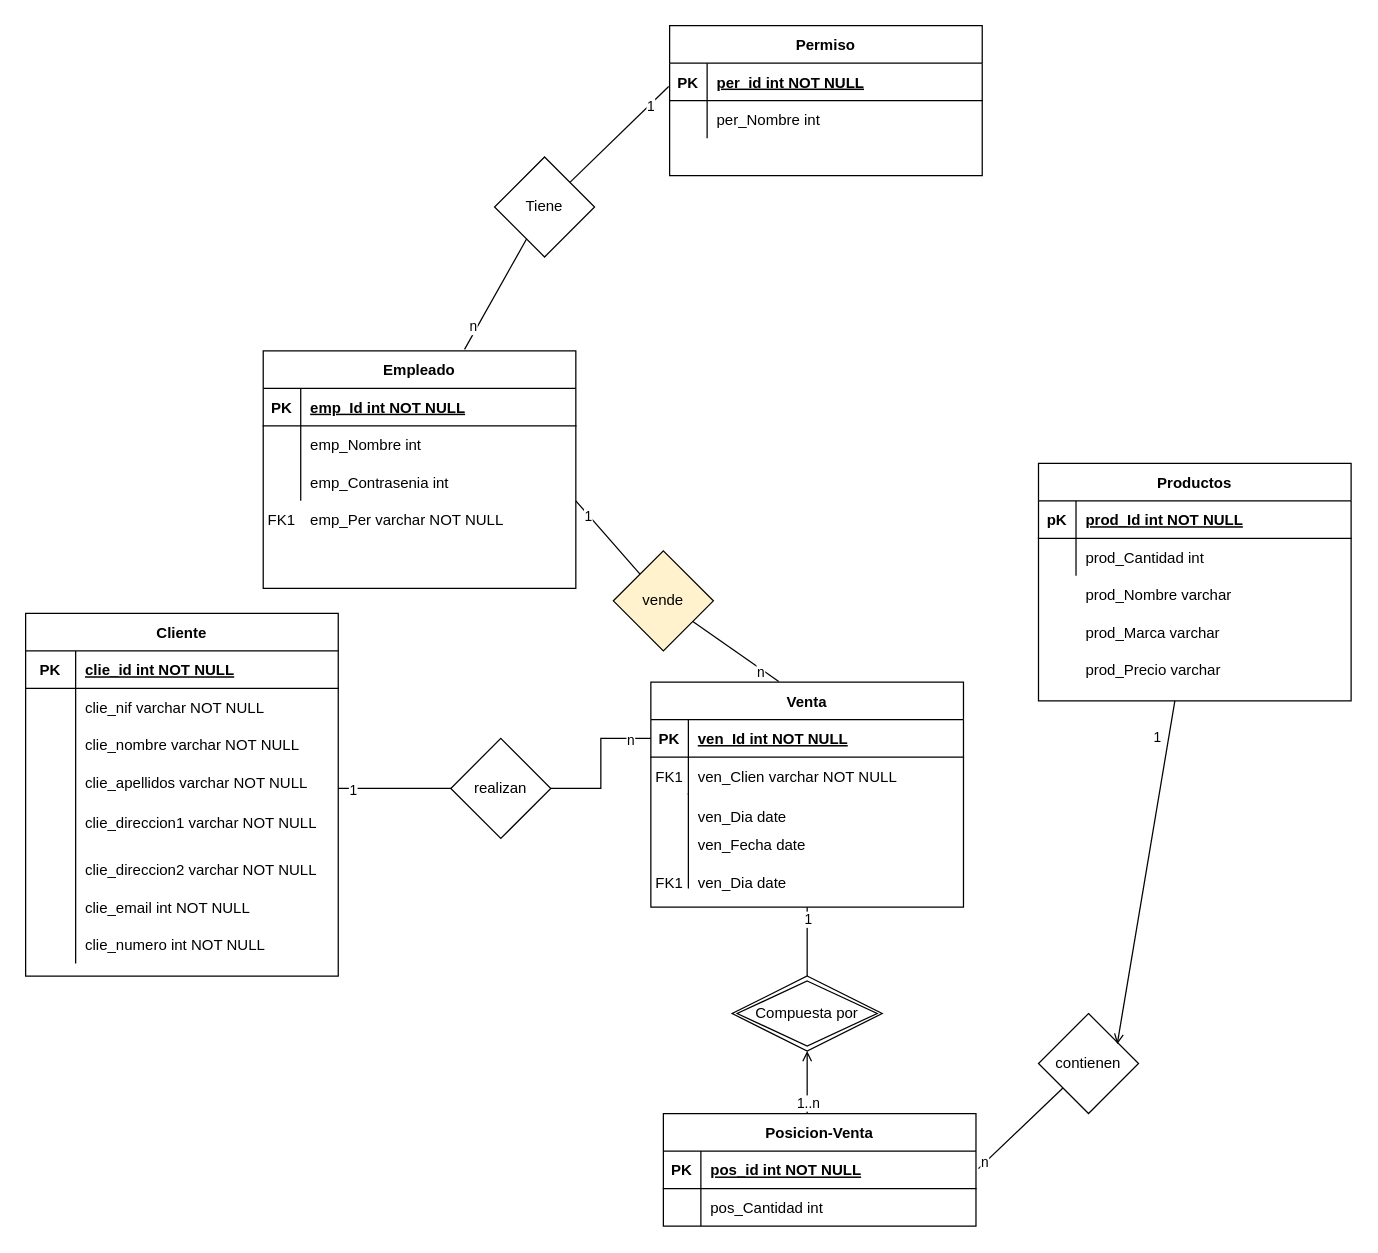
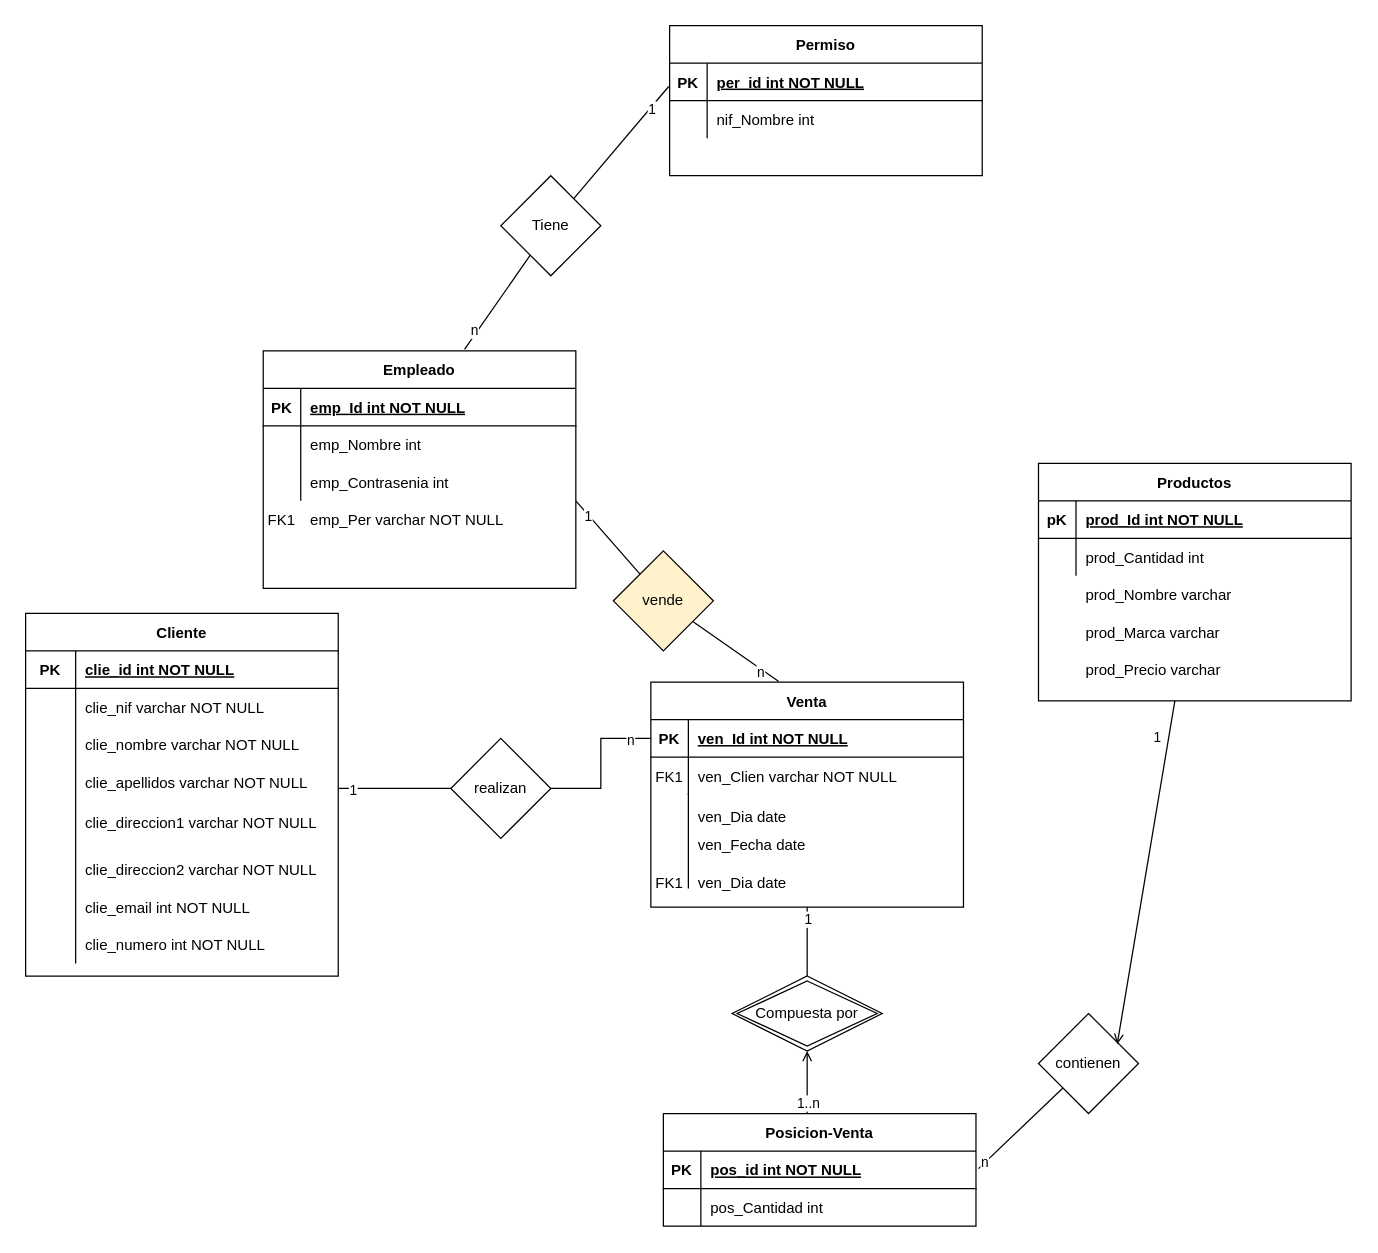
node "per_Nombre int": label "per_Nombre int" -> "nif_Nombre int"
node "Tiene": moved (544, 207) -> (551, 226)
